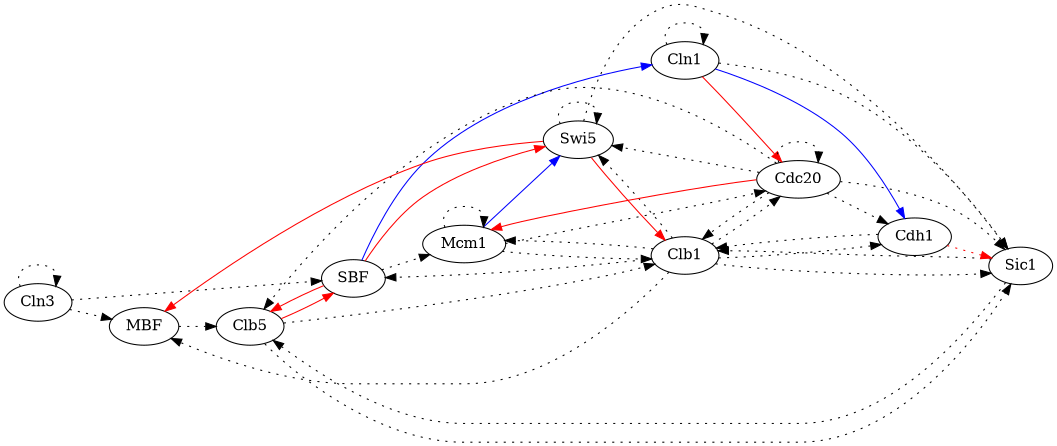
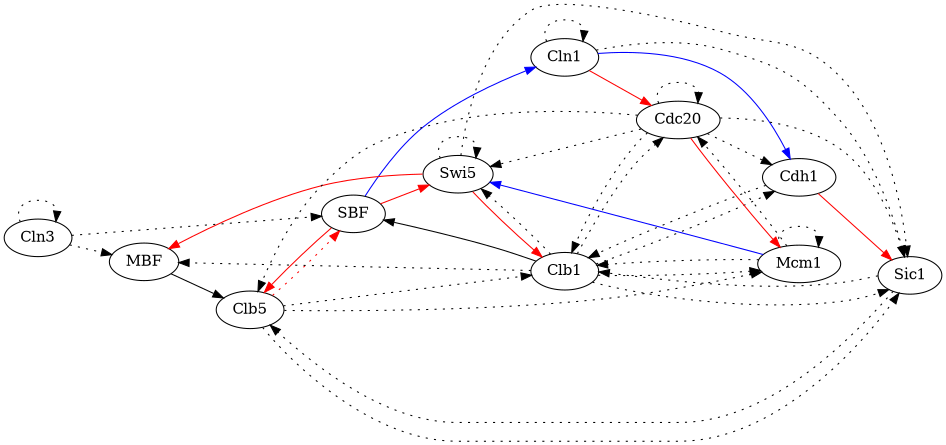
edge "Cdh1" -> "Sic1": style dotted -> solid
edge "SBF" -> "Mcm1": now "Clb5" -> "Mcm1"
edge "Clb1" -> "SBF": style dotted -> solid
edge "Clb5" -> "SBF": style solid -> dotted
edge "MBF" -> "Clb5": style dotted -> solid
